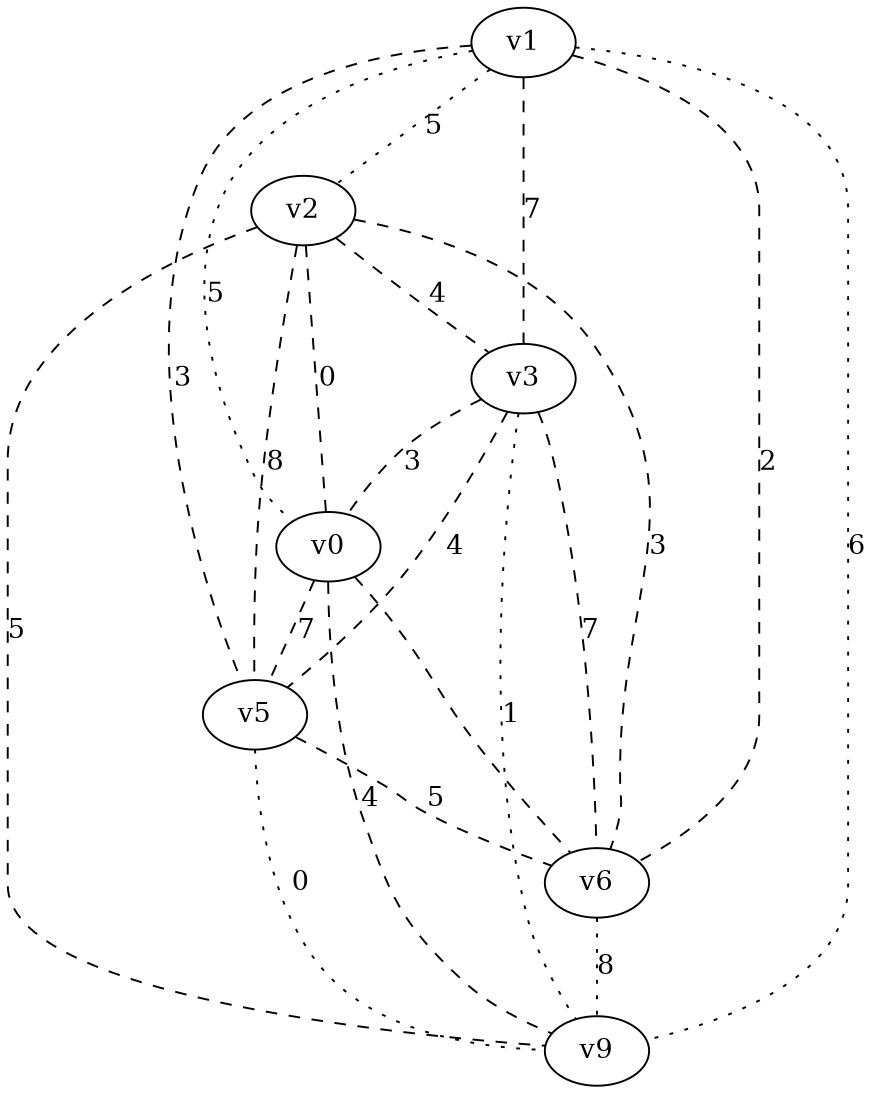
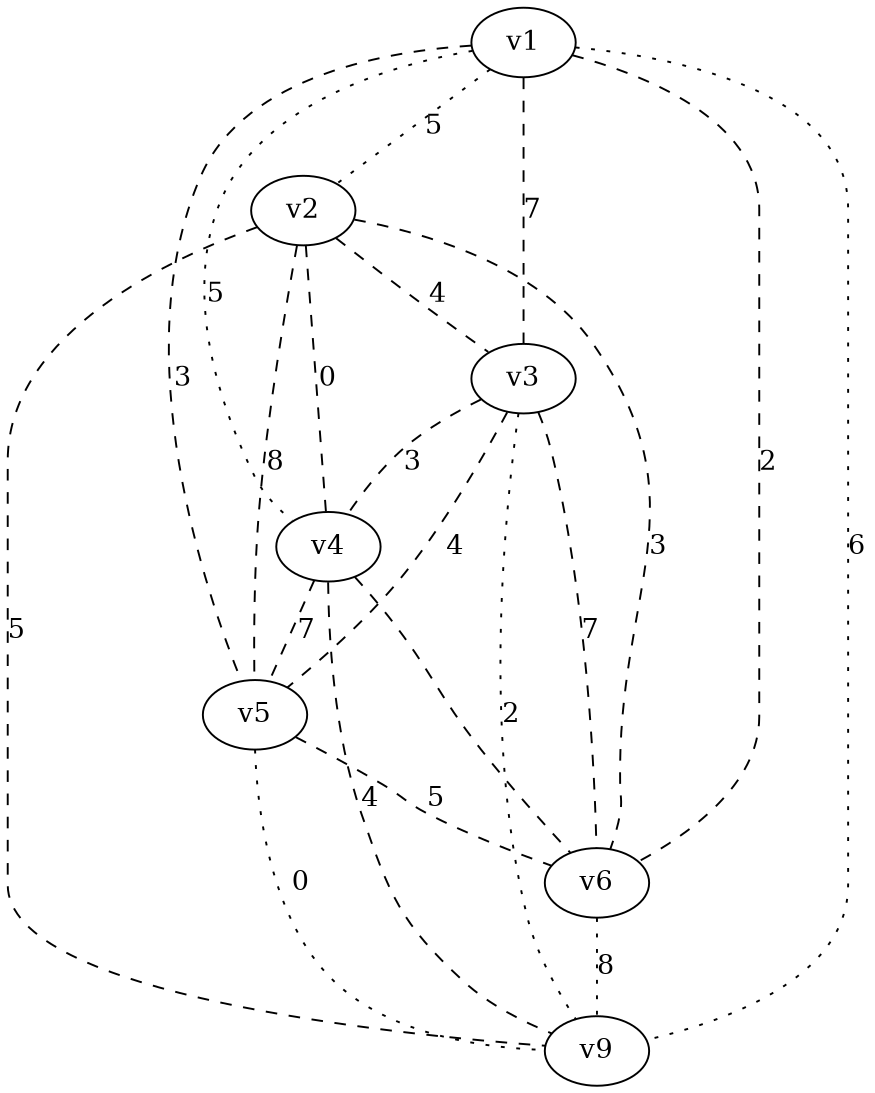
node "v0": label "v0" -> "v4"
edge "v3" -- "v9": label "1" -> "2"
